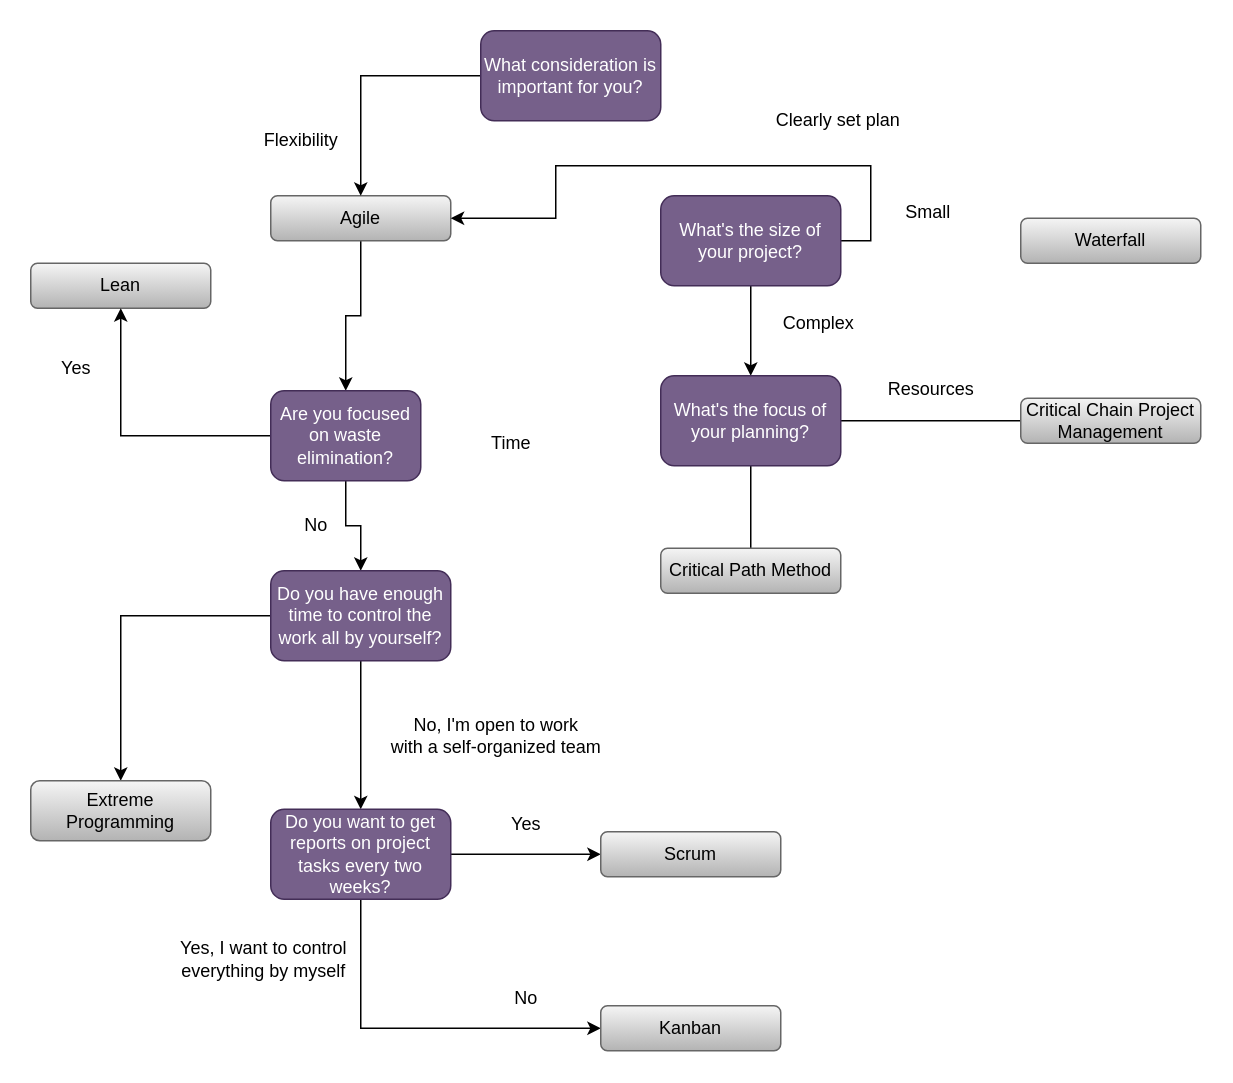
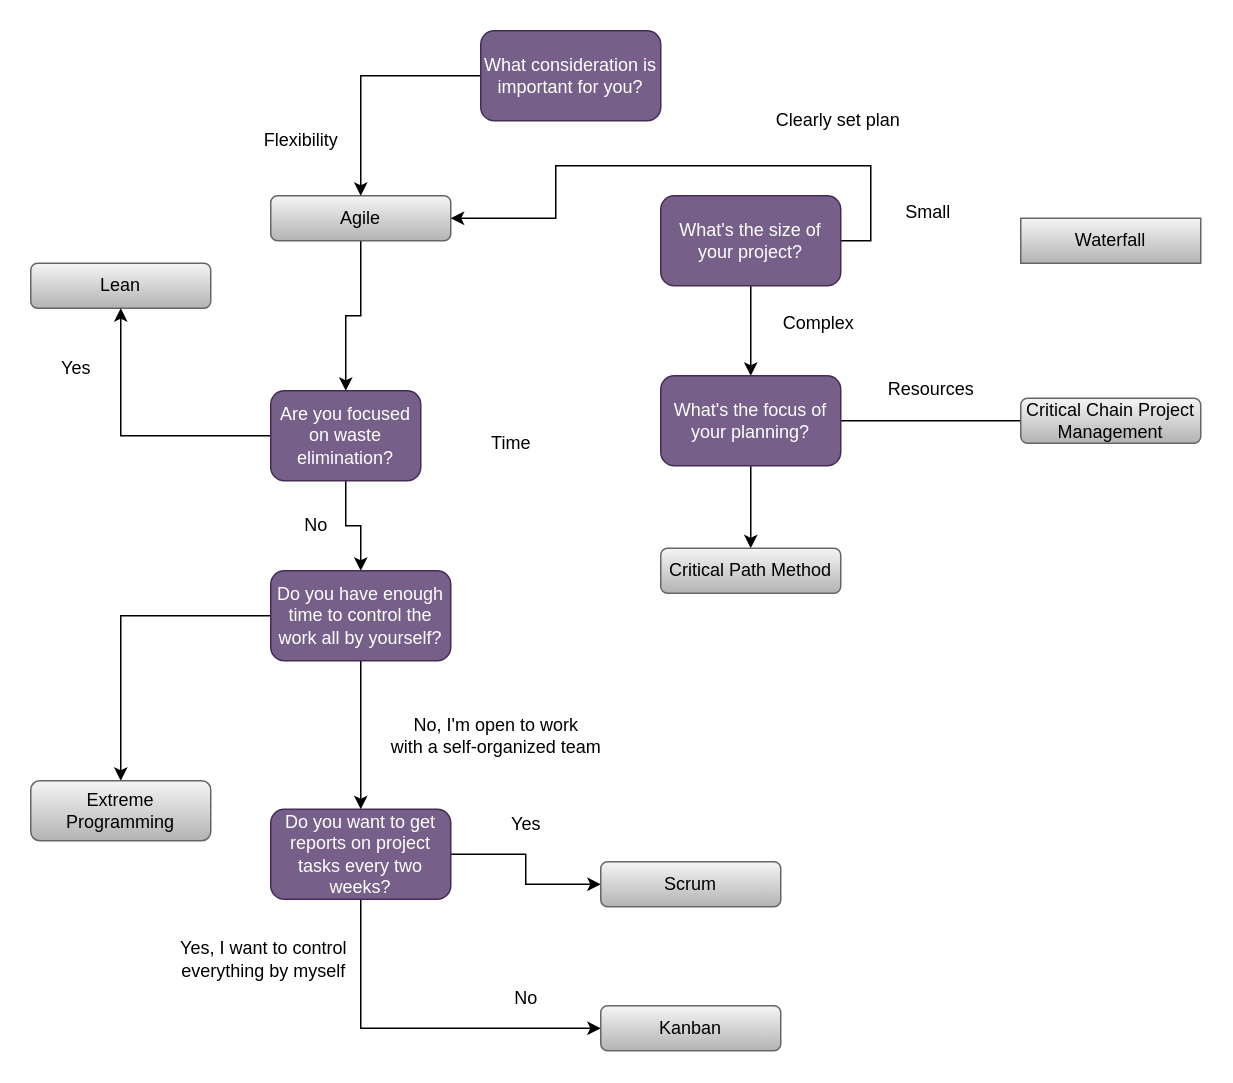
node "Waterfall": shape rounded rectangle -> rectangle
edge "What's the focus of your planning?" -- "Critical Path Method": arrowhead none -> classic
node "Scrum": moved (691, 854) -> (691, 884)
